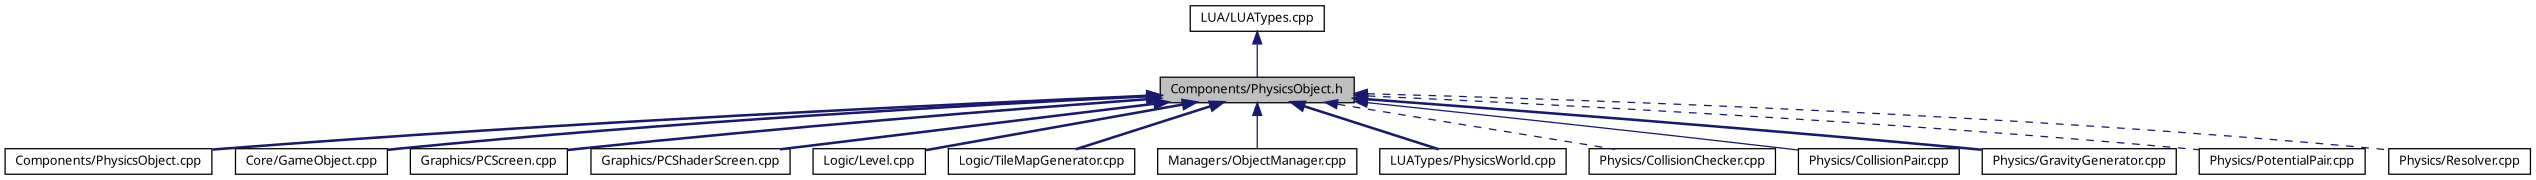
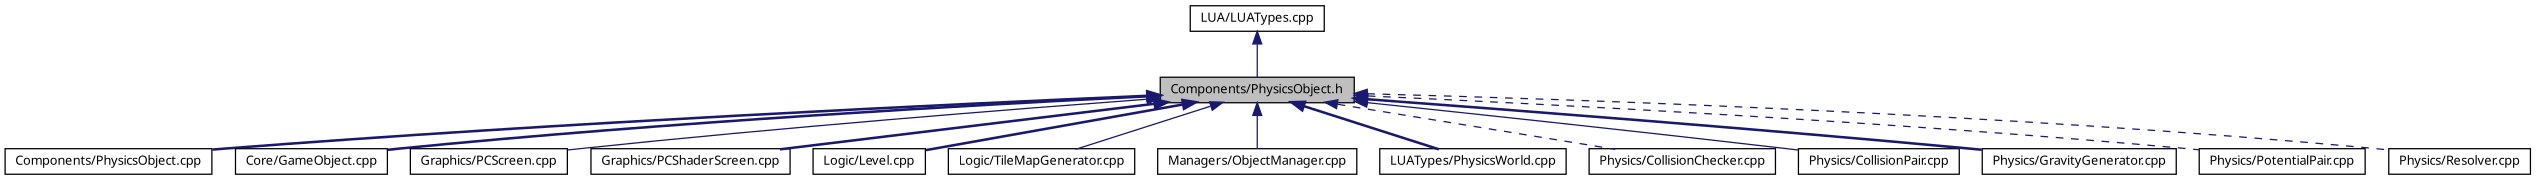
edge "Graphics/PCScreen.cpp" -> "Components/PhysicsObject.h": style bold -> solid
edge "Logic/TileMapGenerator.cpp" -> "Components/PhysicsObject.h": style bold -> solid
